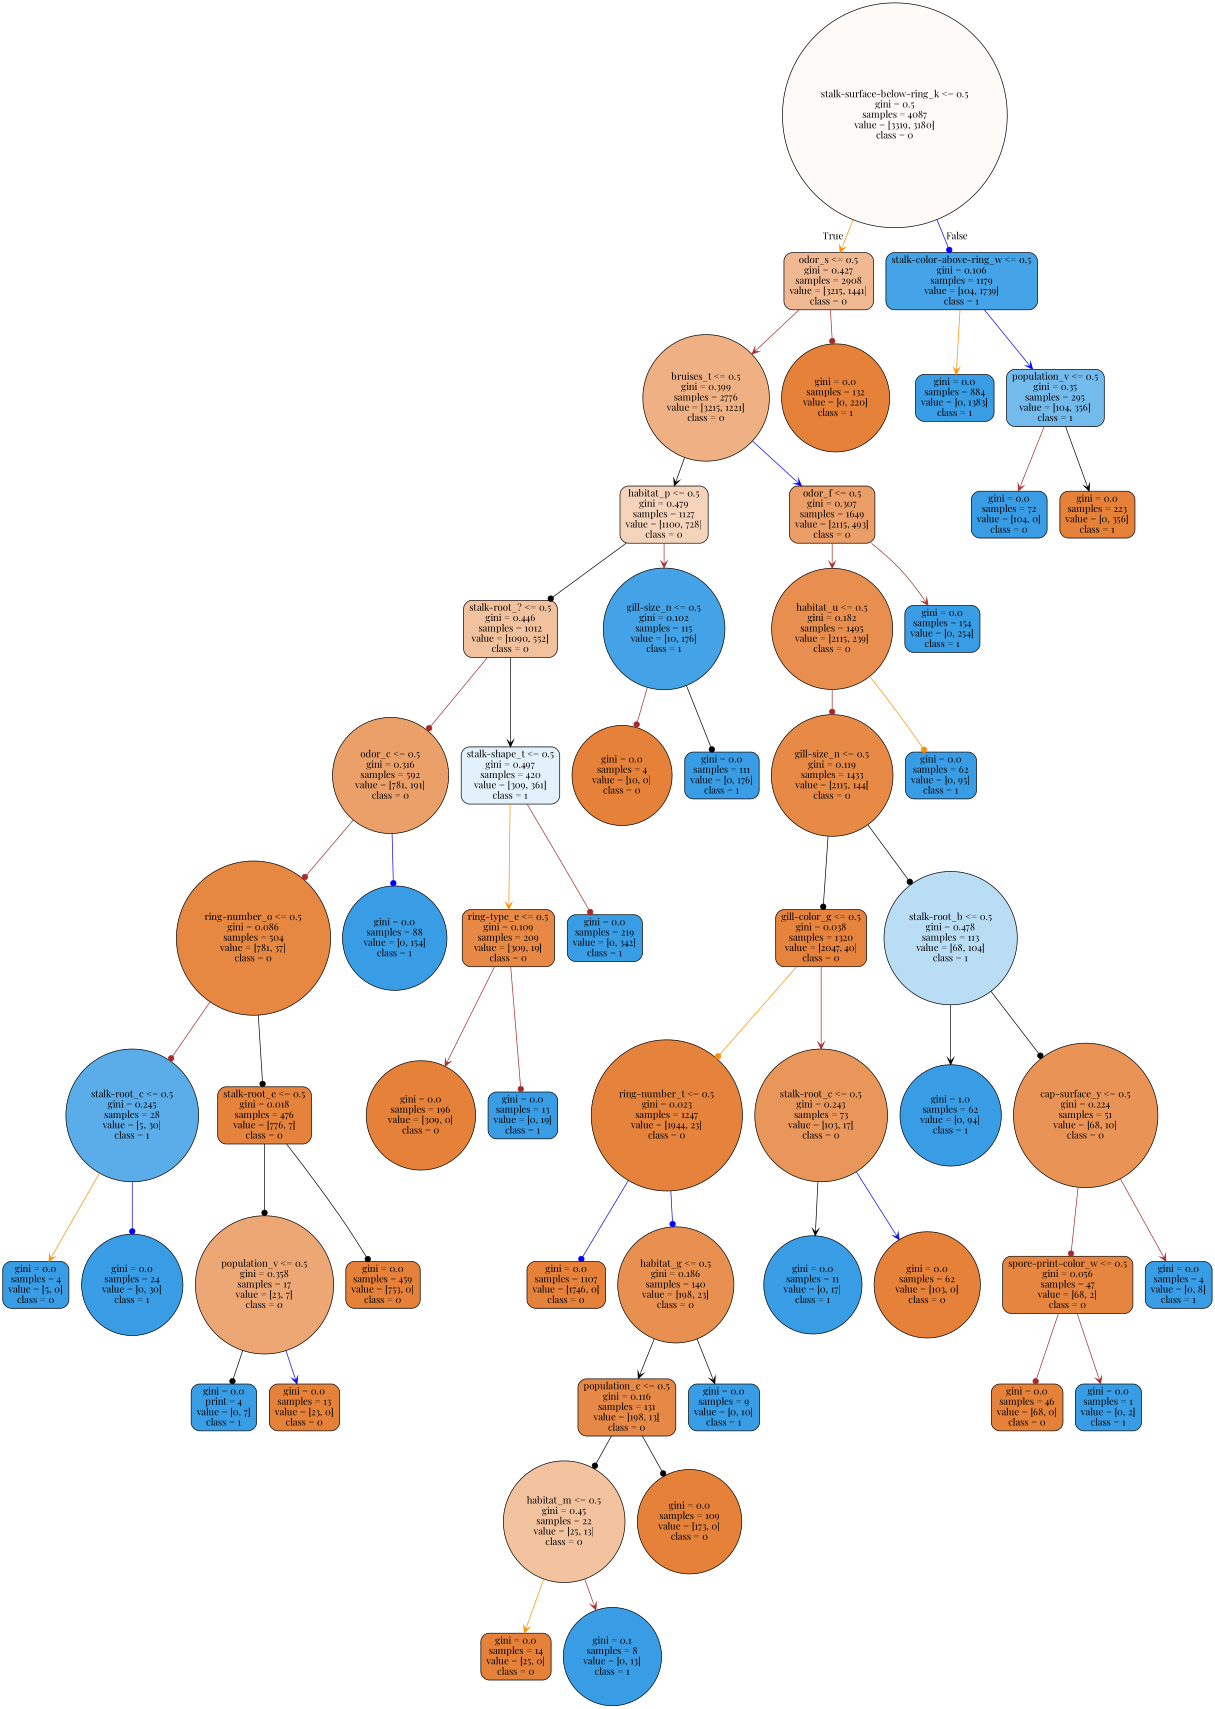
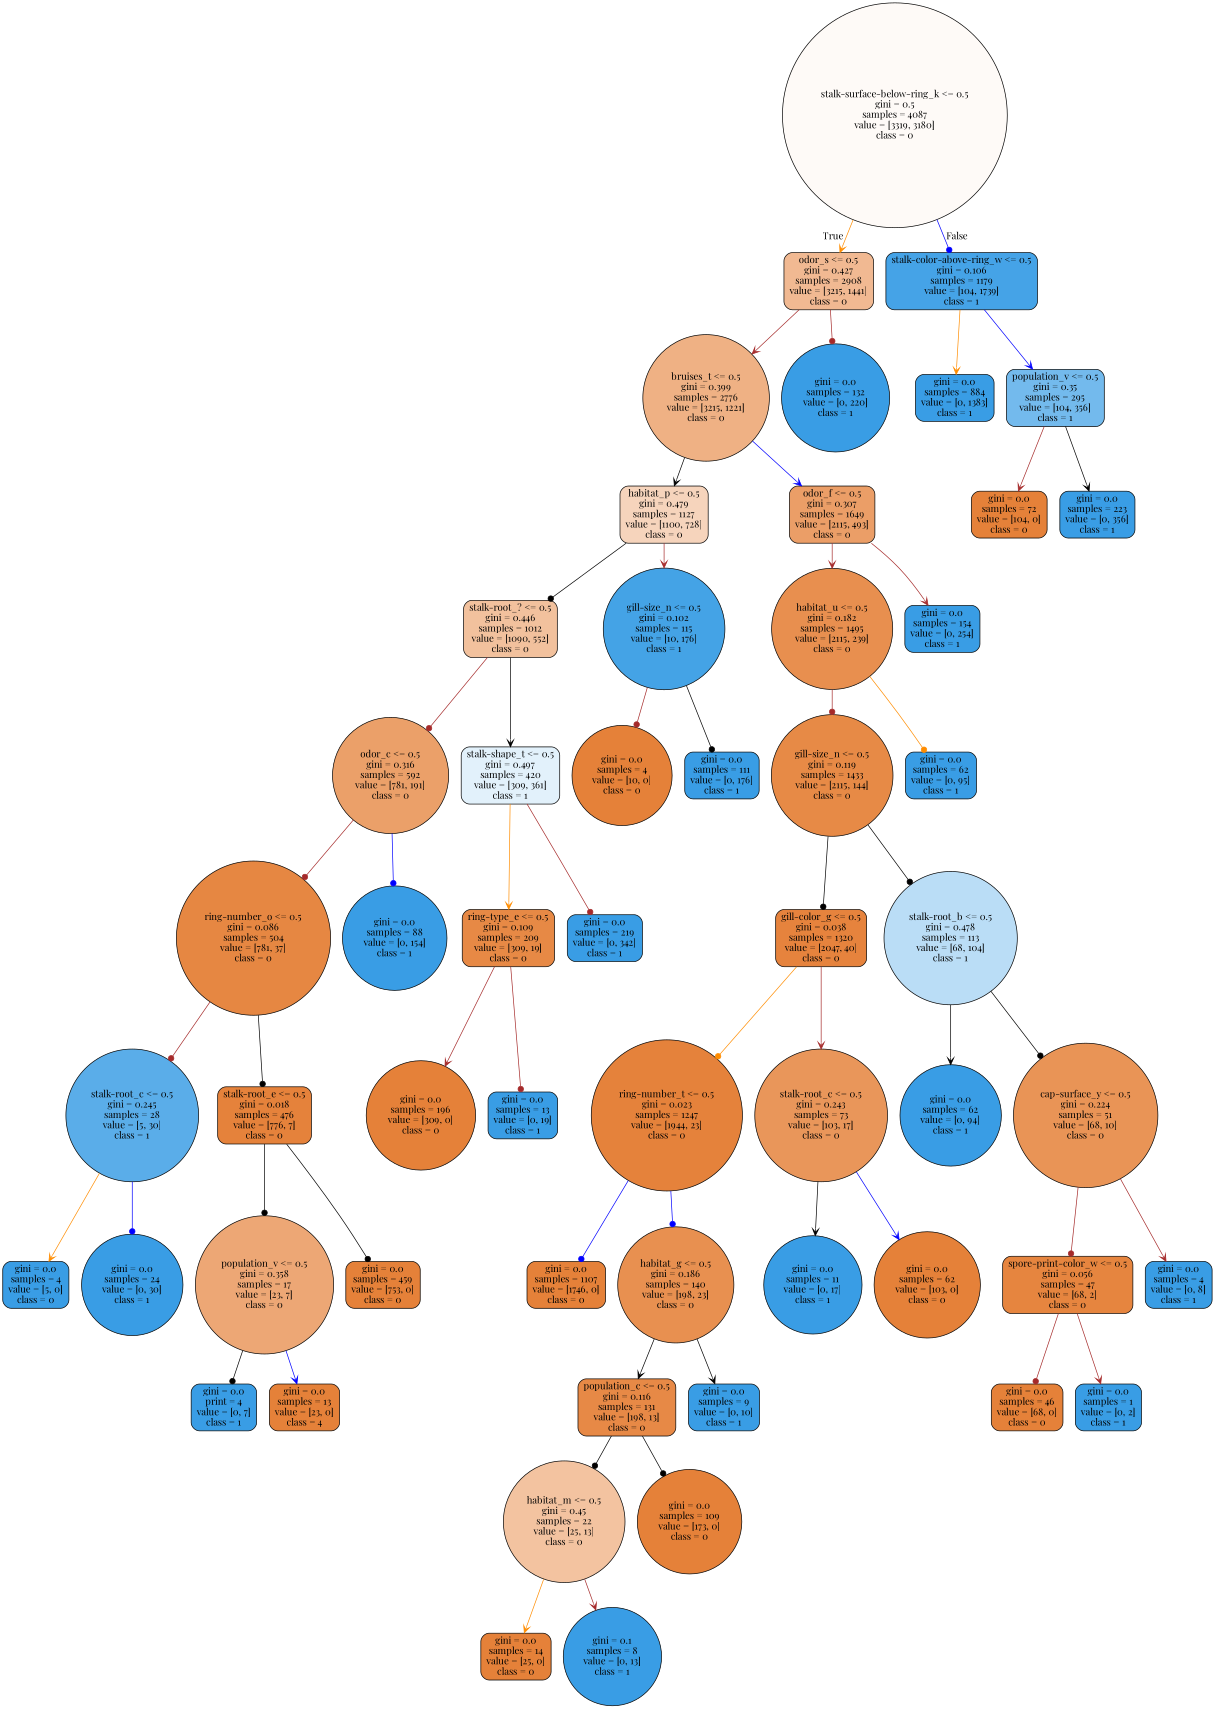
node "gini = 0.0 samples = 132 value = [0, 220] class = 1": fillcolor #e58139 -> #399de5
node "gini = 0.0 samples = 72 value = [104, 0] class = 0": fillcolor #399de5 -> #e58139
node "gini = 0.0 samples = 223 value = [0, 356] class = 1": fillcolor #e58139 -> #399de5
node "gini = 1.0 samples = 62 value = [0, 94] class = 1": label "gini = 1.0 samples = 62 value = [0, 94] class = 1" -> "gini = 0.0 samples = 62 value = [0, 94] class = 1"
node "gini = 0.0 samples = 13 value = [23, 0] class = 0": label "gini = 0.0 samples = 13 value = [23, 0] class = 0" -> "gini = 0.0 samples = 13 value = [23, 0] class = 4"
